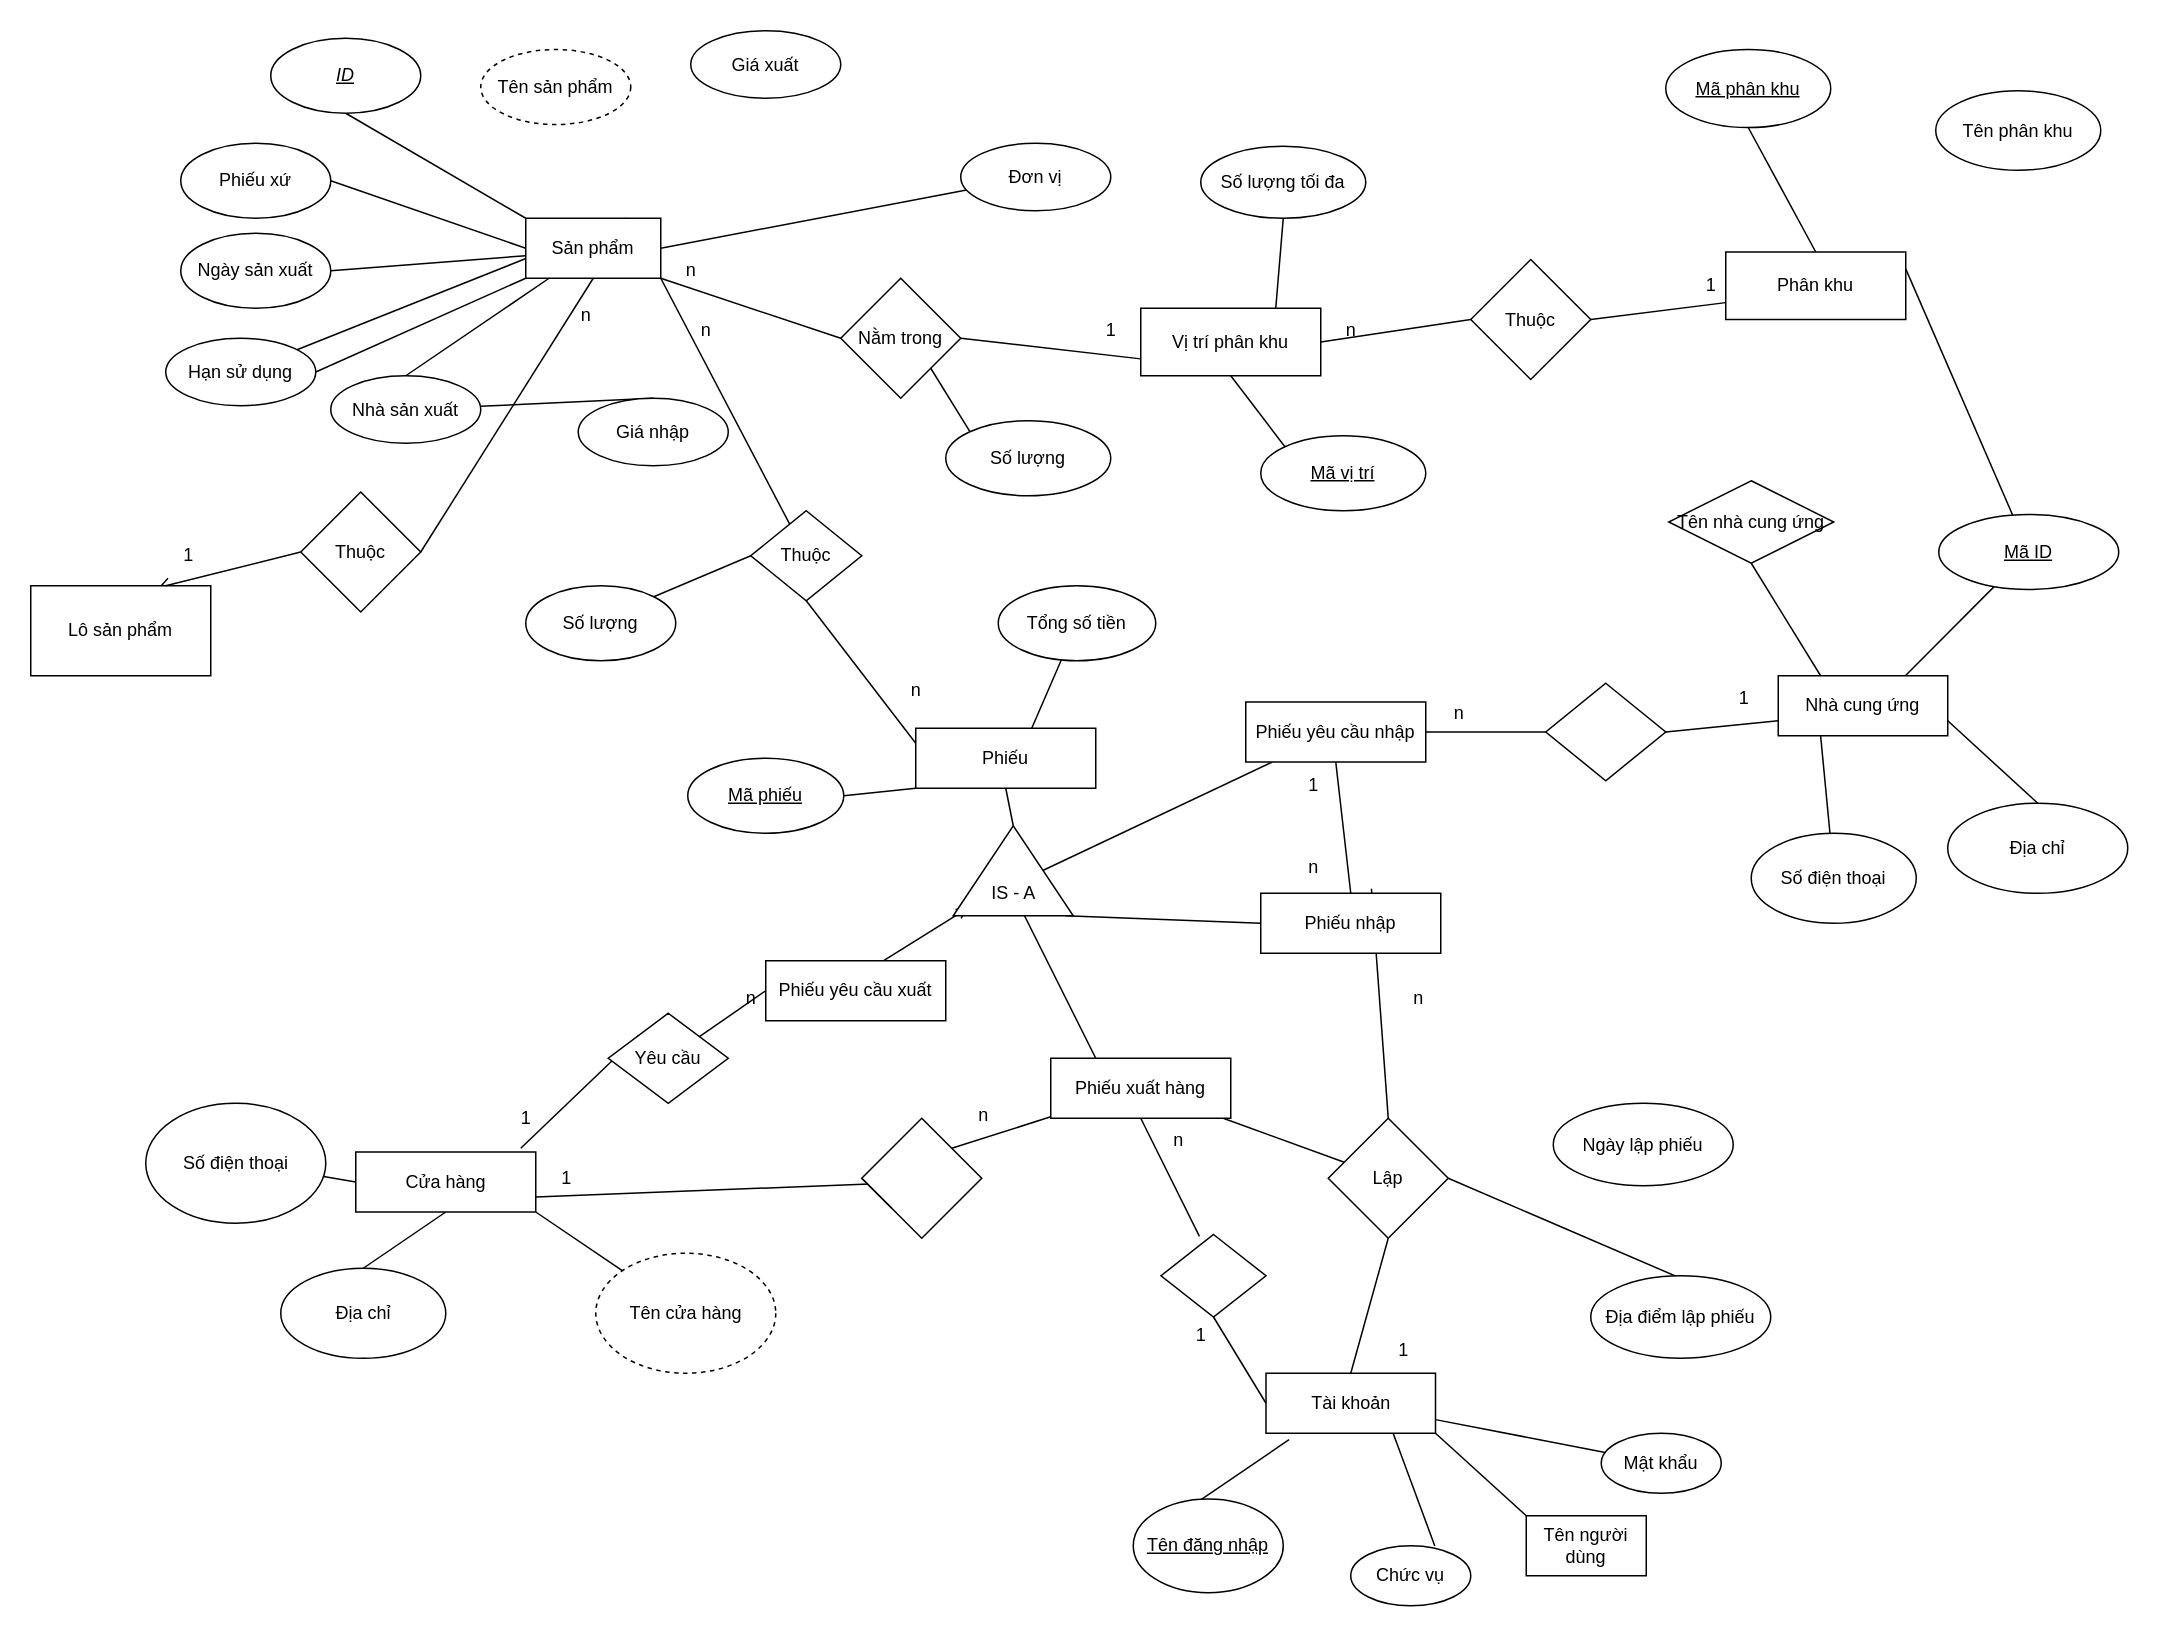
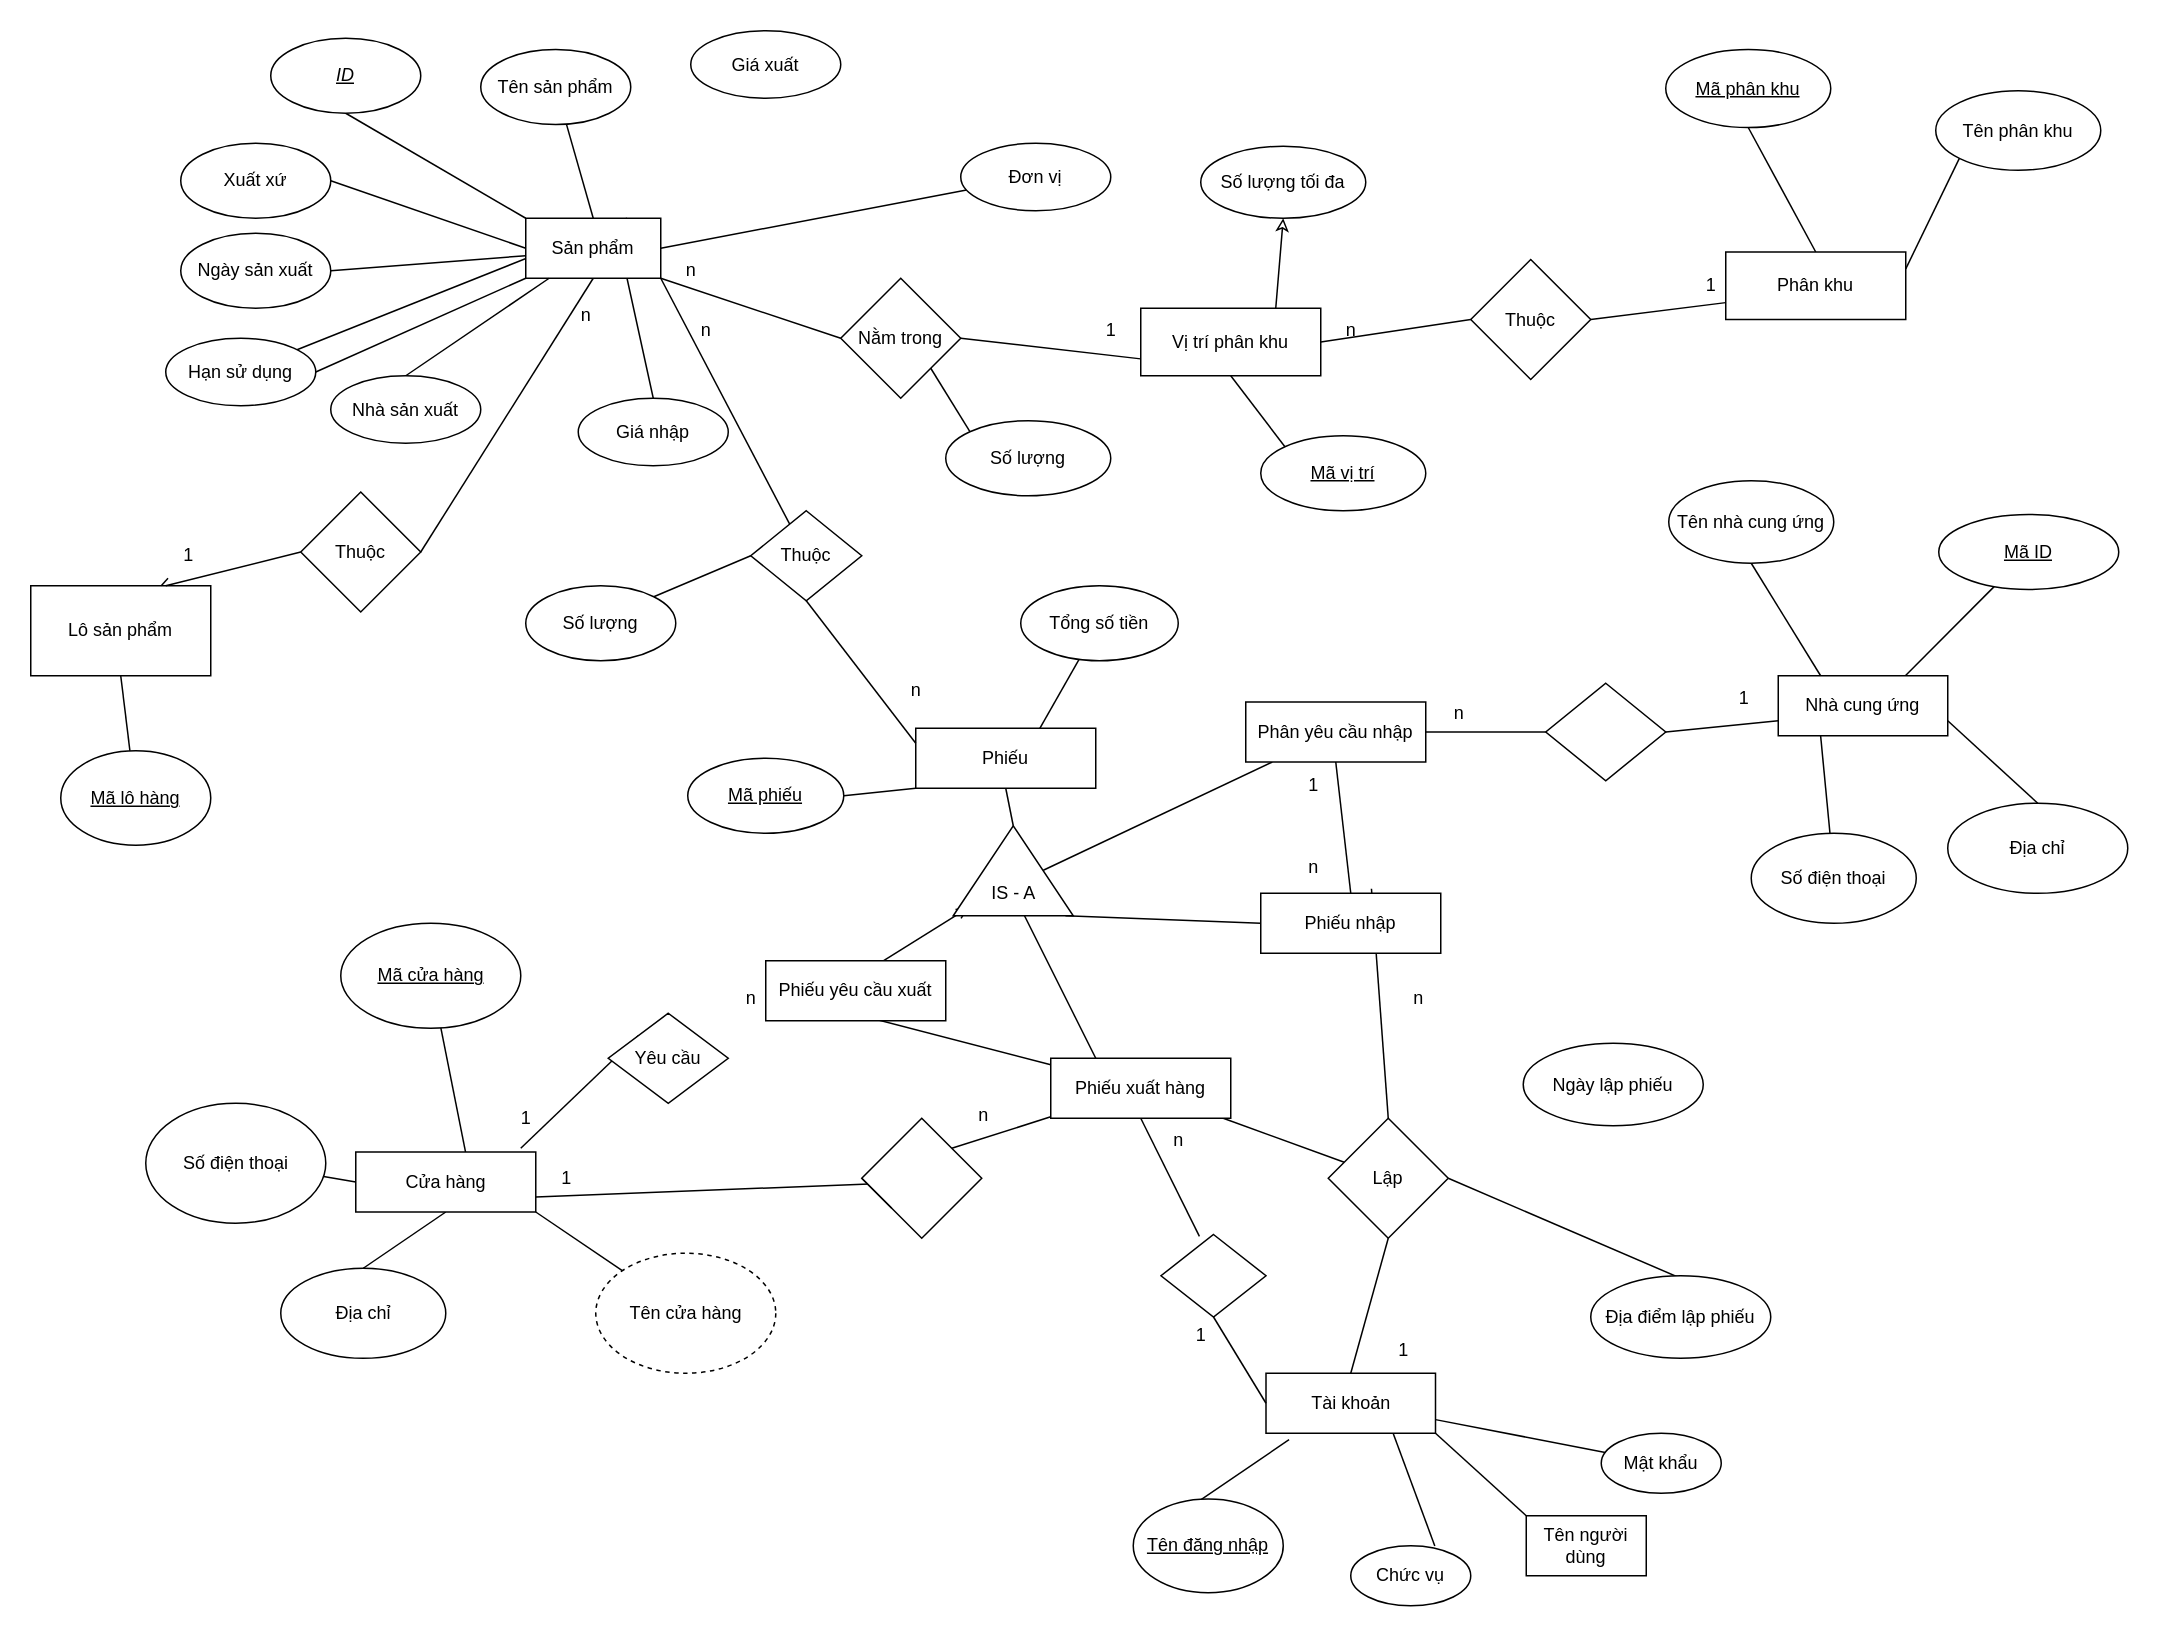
node "Tên sản phẩm": style dashed -> solid
edge "Tên sản phẩm" -- "Sản phẩm": added
node "Phiếu xứ": label "Phiếu xứ" -> "Xuất xứ"
edge "Số lượng tối đa" -- "Vị trí phân khu": arrowhead none -> classic
edge "Phân khu" -- "Mã ID": now "Phân khu" -- "Tên phân khu"
edge "Nhà sản xuất" -- "Giá nhập": now "Sản phẩm" -- "Giá nhập"
node "Tên nhà cung ứng": shape diamond -> ellipse
node "Tổng số tiền": moved (1077, 623) -> (1100, 623)
edge "Lô sản phẩm" -- "Mã lô hàng": added
node "Phiếu yêu cầu nhập": label "Phiếu yêu cầu nhập" -> "Phân yêu cầu nhập"
node "Mã lô hàng": added
node "Mã cửa hàng": added
edge "Phiếu yêu cầu xuất" -- "Yêu cầu": now "Phiếu yêu cầu xuất" -- "Phiếu xuất hàng"
edge "Mã cửa hàng" -- "Cửa hàng": added
node "Ngày lập phiếu": moved (1643, 1145) -> (1613, 1085)
